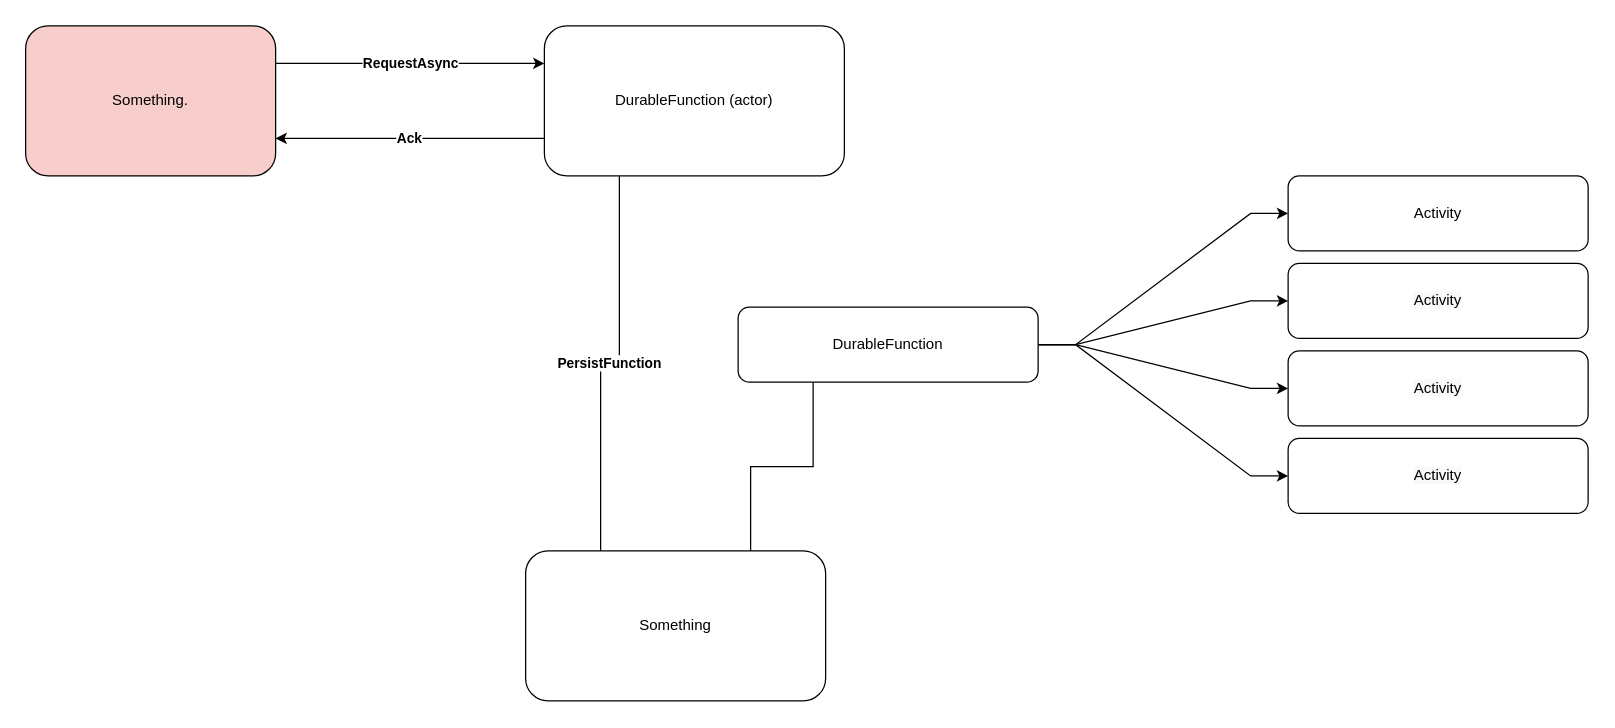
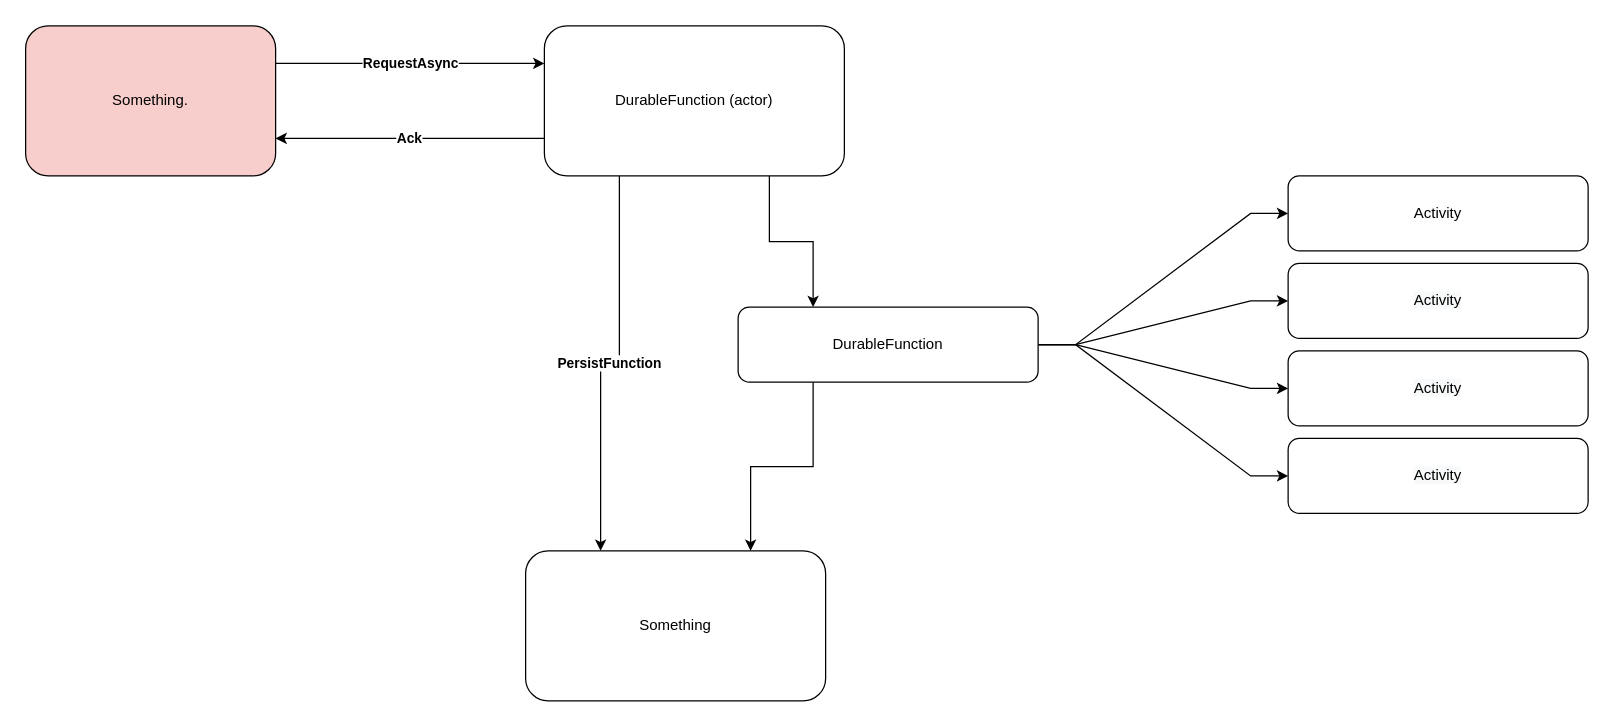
edge "DurableFunction (actor)" -> "DurableFunction": added
edge "DurableFunction (actor)" -- "Something": arrowhead none -> classic
edge "DurableFunction" -- "Something": arrowhead none -> classic
